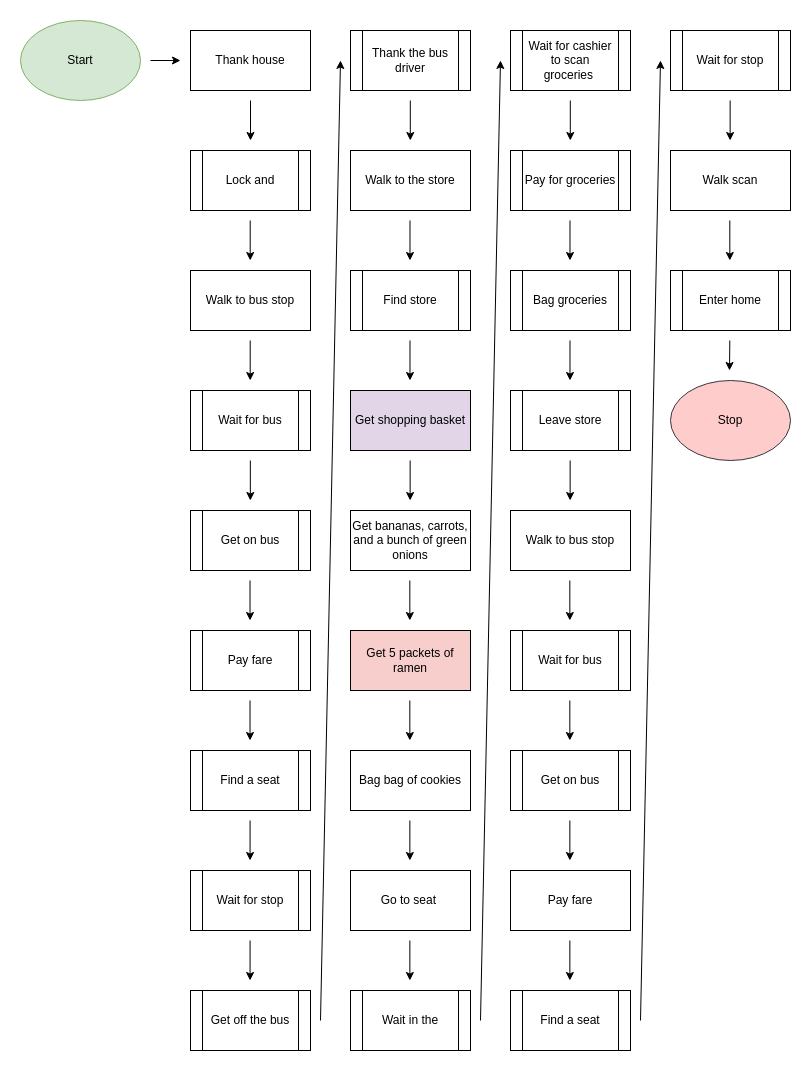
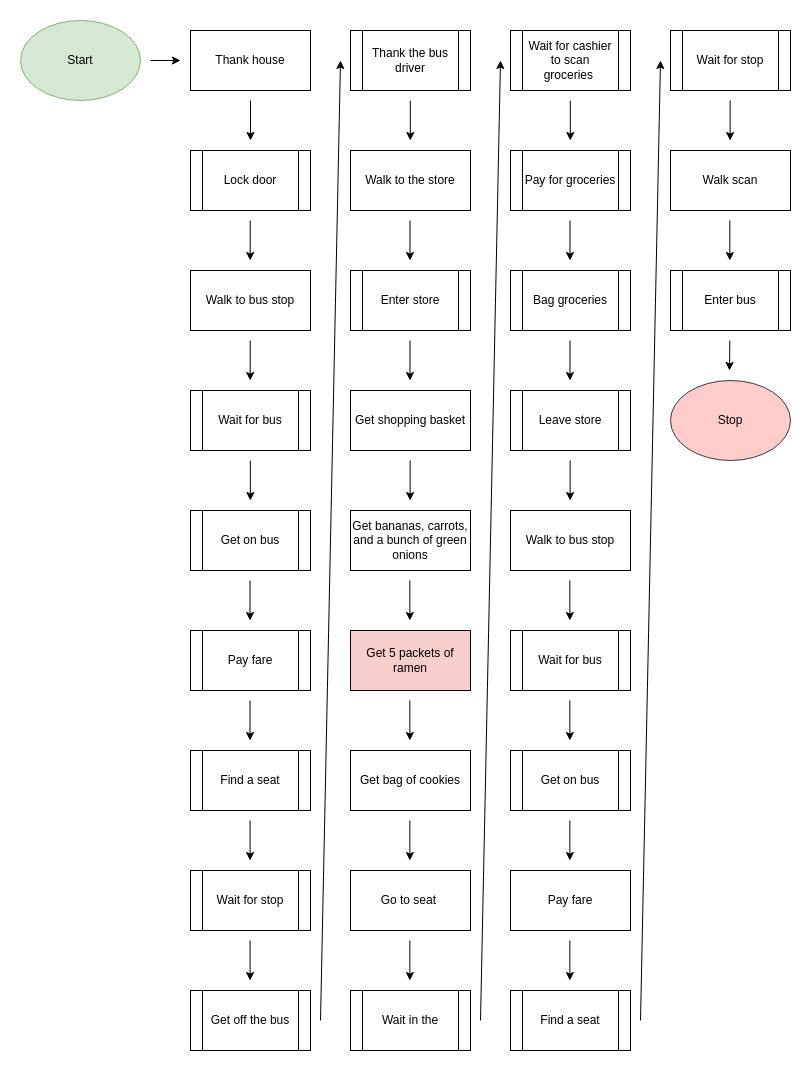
node "Lock and": label "Lock and" -> "Lock door"
node "Find store": label "Find store" -> "Enter store"
node "Enter home": label "Enter home" -> "Enter bus"
node "Get shopping basket": fillcolor #e1d5e7 -> #ffffff
node "Bag bag of cookies": label "Bag bag of cookies" -> "Get bag of cookies"
